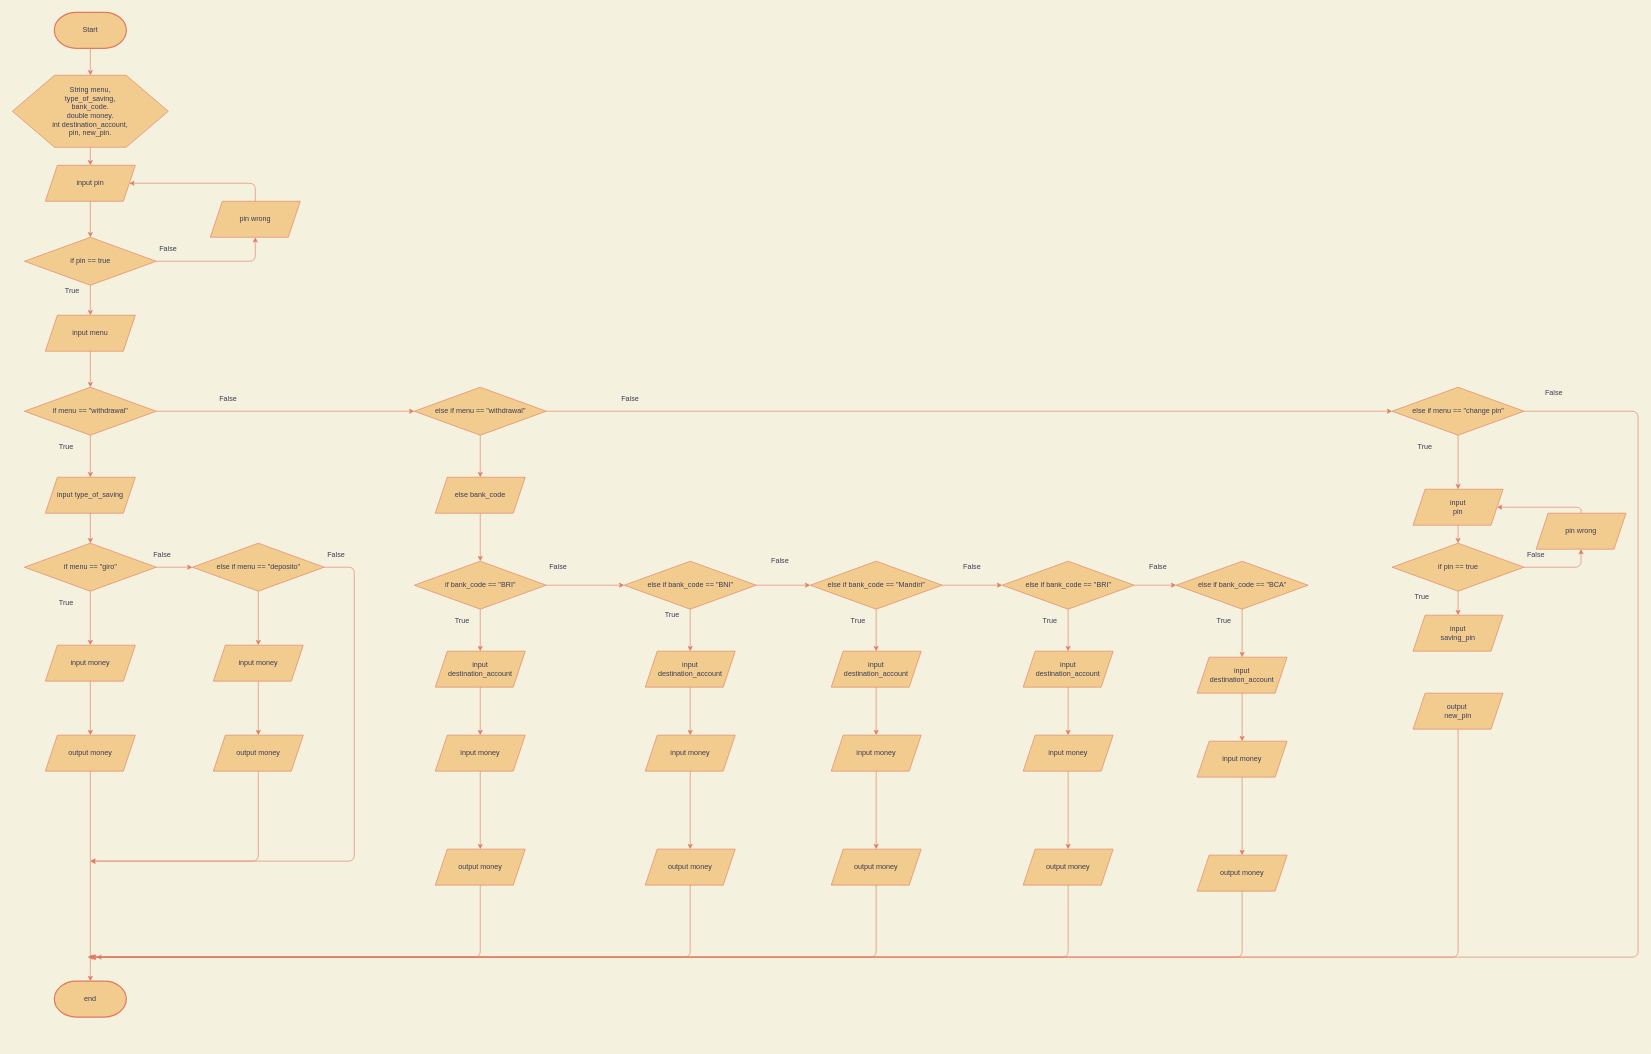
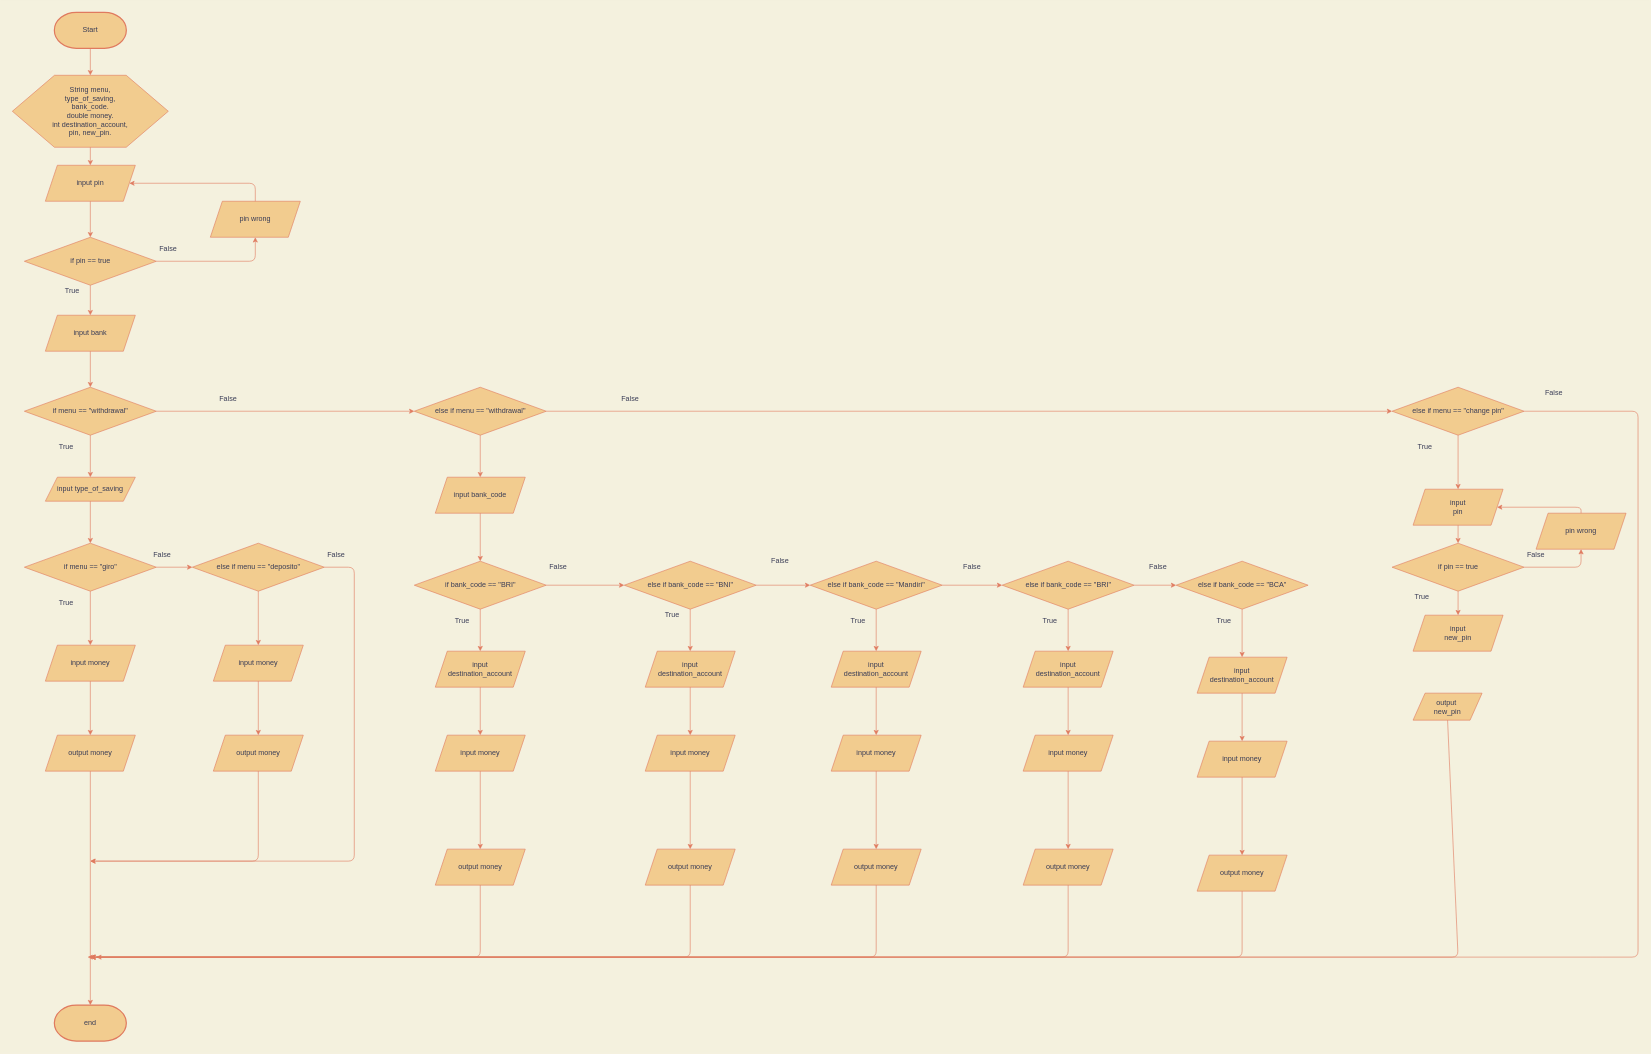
node "input menu": label "input menu" -> "input bank"
node "input type_of_saving": size 90x36 -> 90x24
node "else bank_code": label "else bank_code" -> "input bank_code"
node "input saving_pin": label "input saving_pin" -> "input new_pin"
node "output new_pin": size 90x36 -> 69x27
node "end": moved (90, 999) -> (90, 1023)
